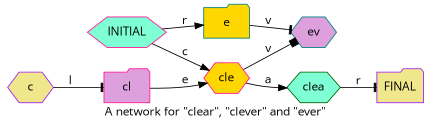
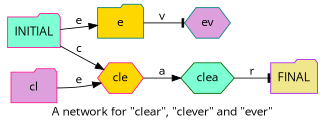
edge "INITIAL" -> "e": label "r" -> "e"
node "INITIAL": shape hexagon -> folder
edge "cle" -> "ev": removed, label "v"
node "c": removed
